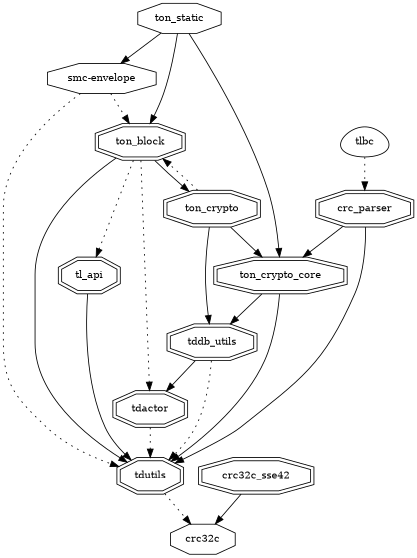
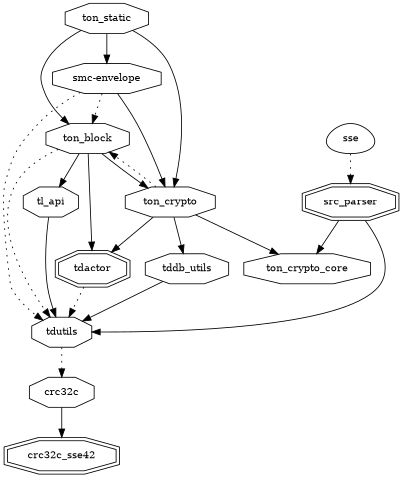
edge "smc-envelope" -> "ton_crypto": added
edge "ton_static" -> "ton_crypto_core": now "ton_static" -> "ton_crypto"
node "ton_block": shape doubleoctagon -> octagon
node "tlbc": label "tlbc" -> "sse"
edge "ton_block" -> "tl_api": style dotted -> solid
node "ton_crypto": shape doubleoctagon -> octagon
node "crc_parser": label "crc_parser" -> "src_parser"
edge "ton_block" -> "tdactor": style dotted -> solid
node "tl_api": shape doubleoctagon -> octagon
node "ton_crypto_core": shape doubleoctagon -> octagon
edge "ton_crypto_core" -> "tddb_utils": removed
edge "ton_block" -> "tdutils": style solid -> dotted
node "tddb_utils": shape doubleoctagon -> octagon
edge "tddb_utils" -> "tdactor": now "ton_crypto" -> "tdactor"
edge "ton_crypto_core" -> "tdutils": removed
edge "tddb_utils" -> "tdutils": style dotted -> solid
node "tdutils": shape doubleoctagon -> octagon
edge "crc32c_sse42" -> "crc32c": reversed
